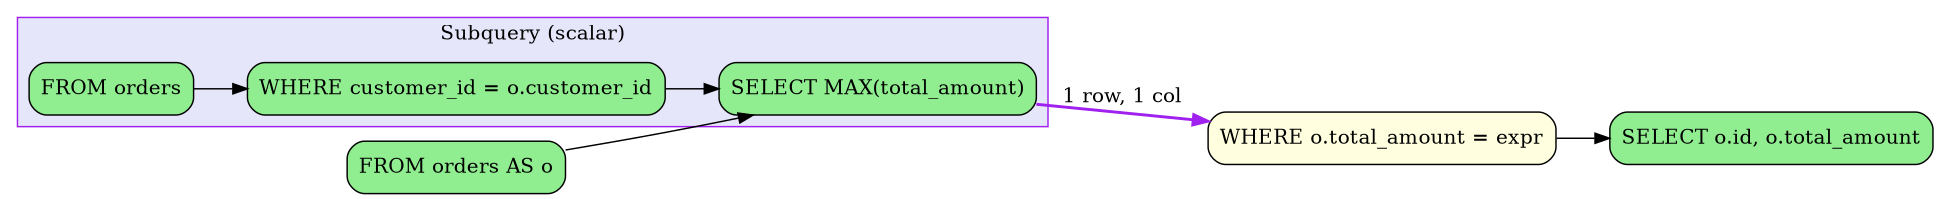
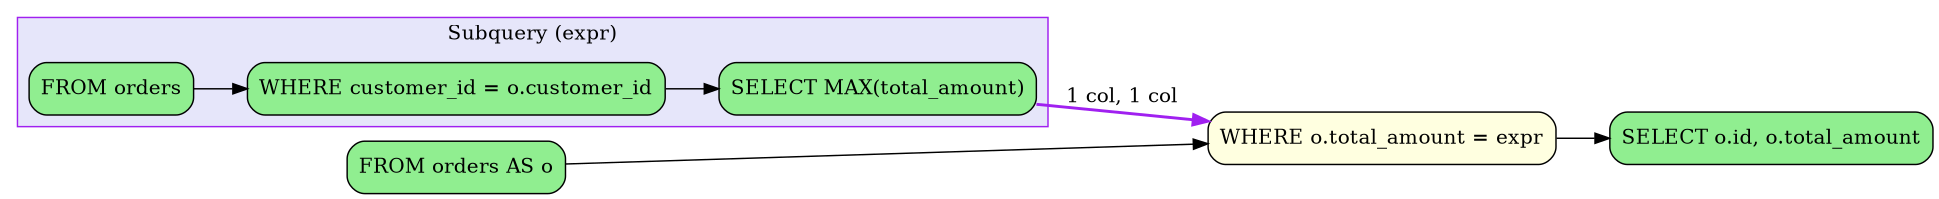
cluster "Subquery (scalar)": label "Subquery (scalar)" -> "Subquery (expr)"
edge "SELECT MAX(total_amount)" -> "WHERE o.total_amount = expr": label "1 row, 1 col" -> "1 col, 1 col"
edge "FROM orders AS o" -> "SELECT MAX(total_amount)": now "FROM orders AS o" -> "WHERE o.total_amount = expr"
